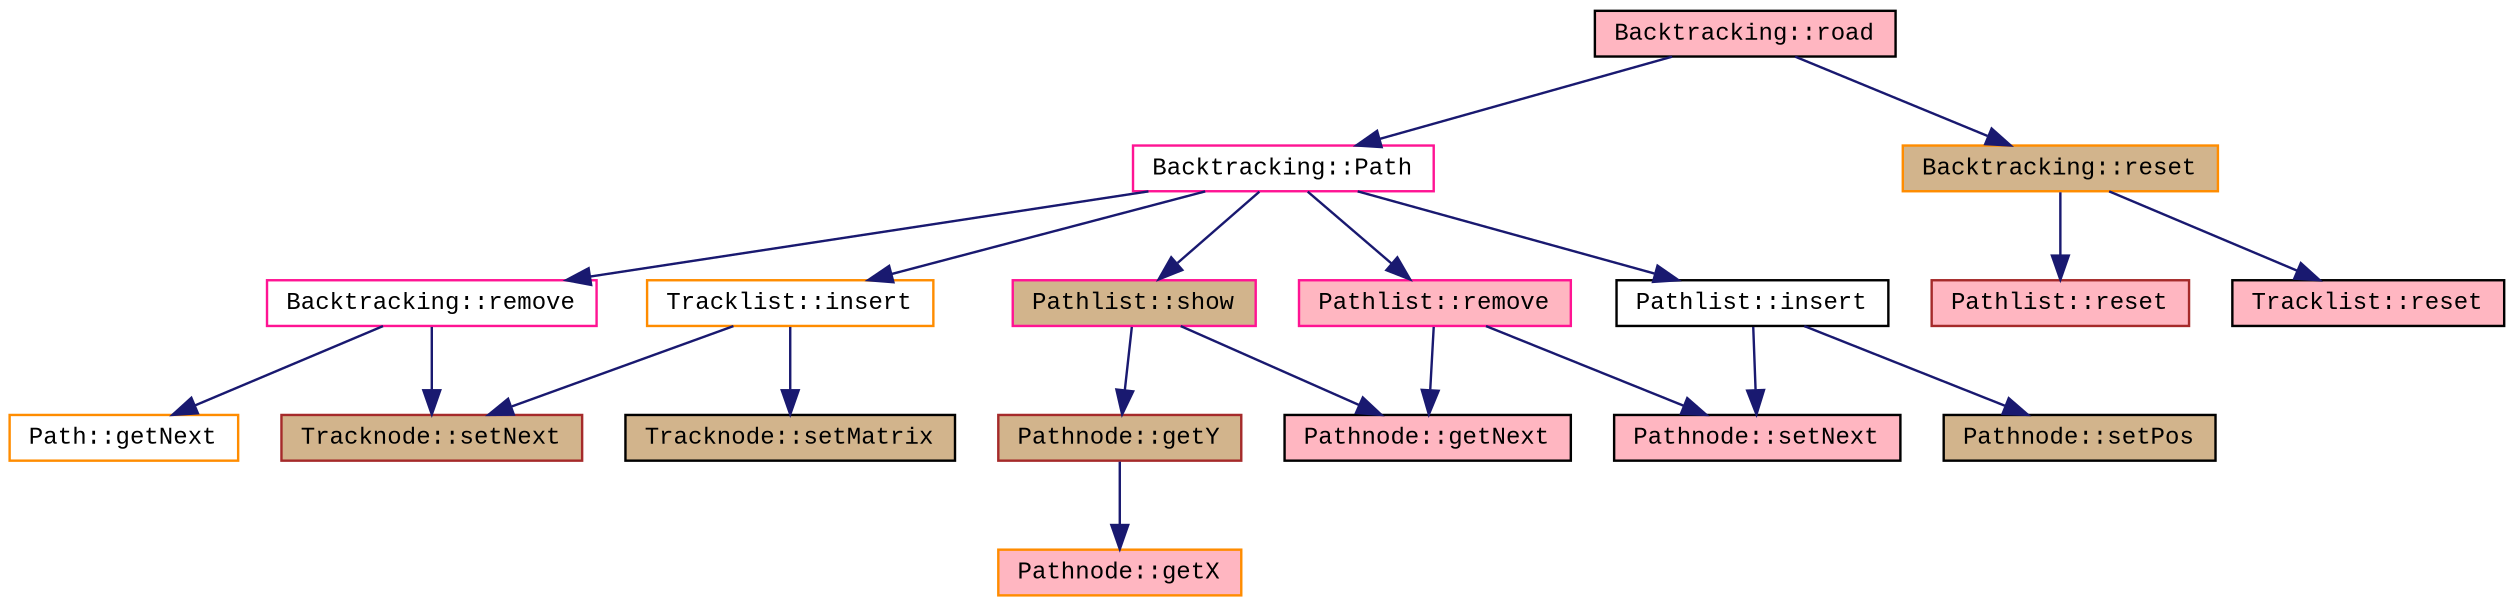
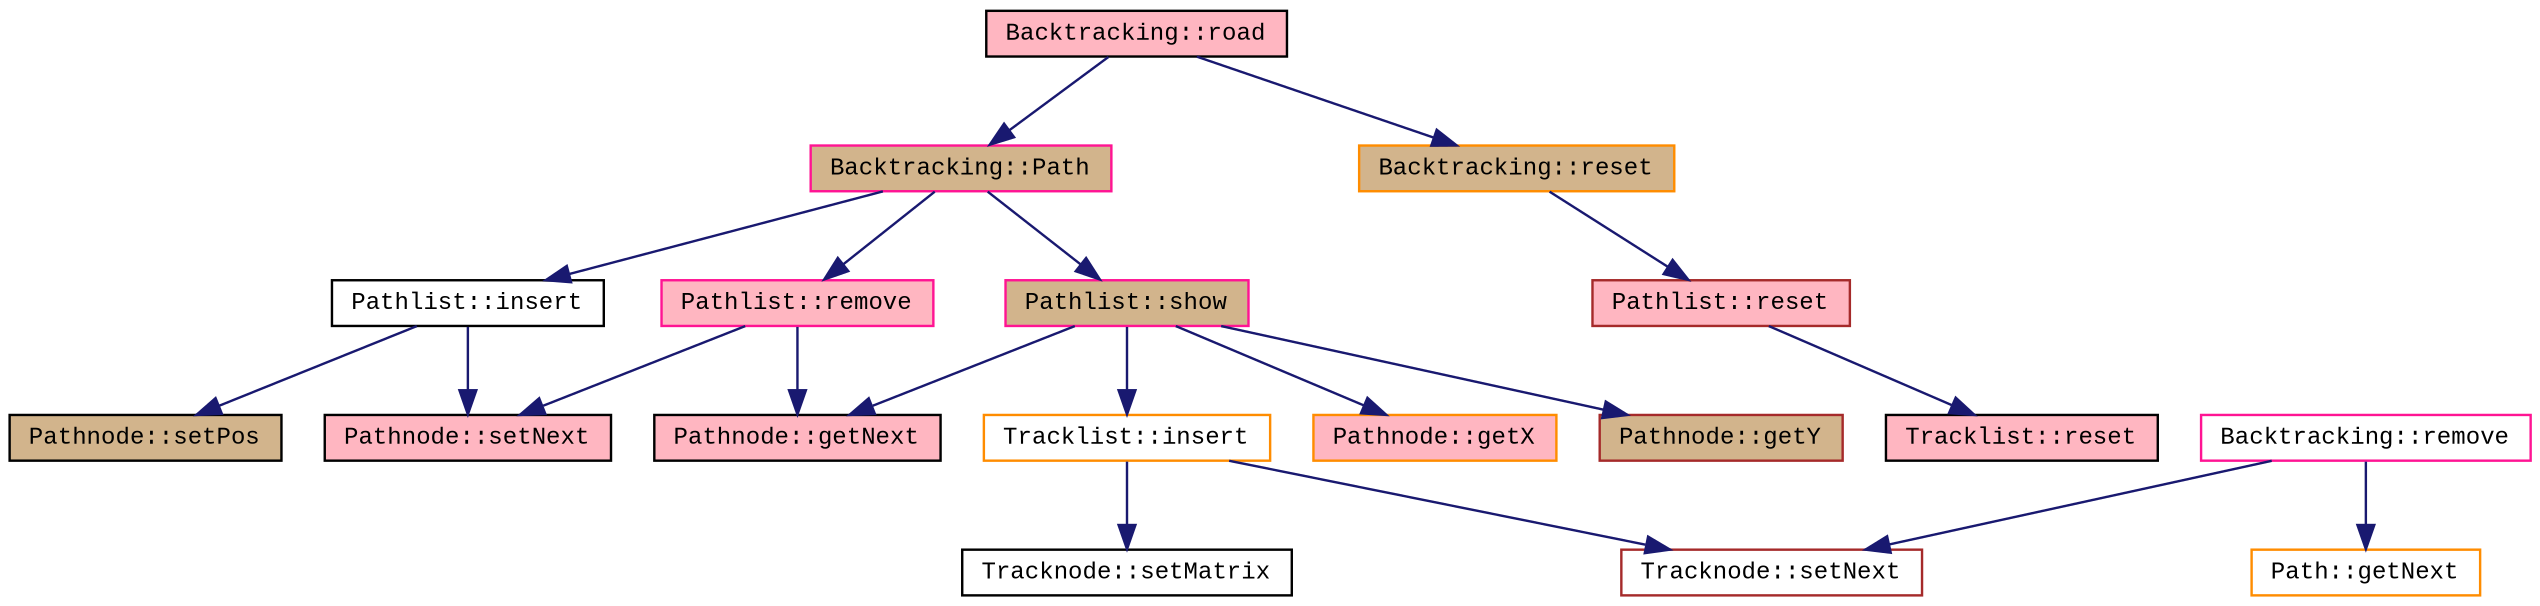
node "Backtracking::Path": fillcolor white -> tan
edge "Backtracking::reset" -> "Tracklist::reset": now "Pathlist::reset" -> "Tracklist::reset"
edge "Backtracking::Path" -> "Tracklist::insert": now "Pathlist::show" -> "Tracklist::insert"
edge "Backtracking::Path" -> "Backtracking::remove": removed
node "Tracknode::setNext": fillcolor tan -> white
node "Tracknode::setMatrix": fillcolor tan -> white
edge "Pathnode::getY" -> "Pathnode::getX": now "Pathlist::show" -> "Pathnode::getX"
